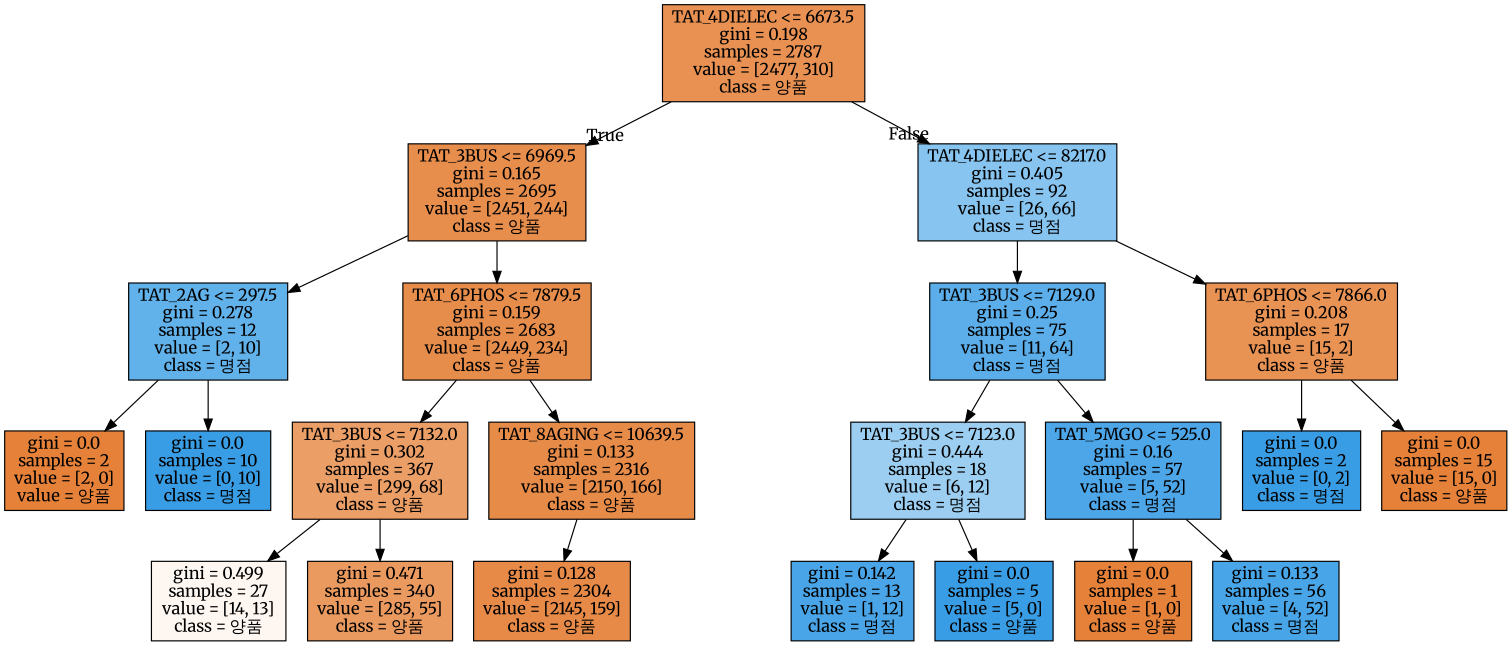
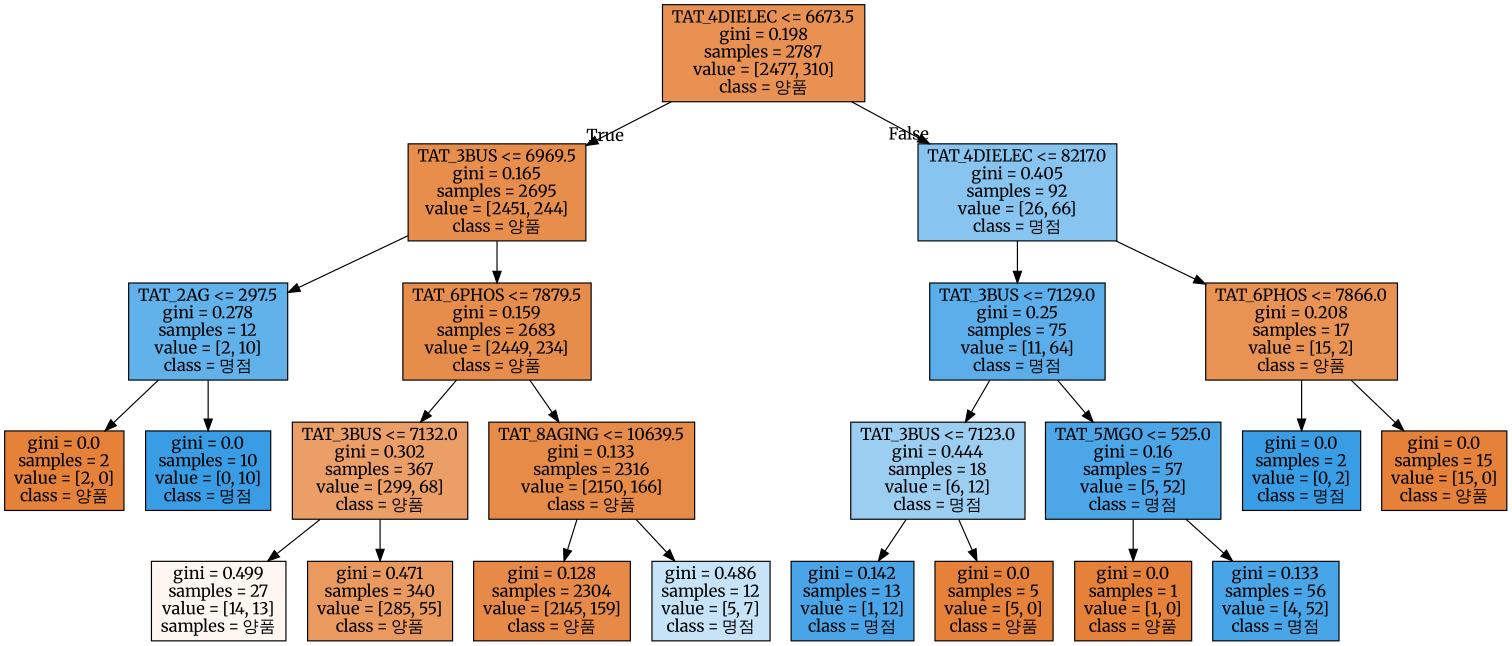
node "gini = 0.0 samples = 2 value = [2, 0] value = 양품": label "gini = 0.0 samples = 2 value = [2, 0] value = 양품" -> "gini = 0.0 samples = 2 value = [2, 0] class = 양품"
node "gini = 0.499 samples = 27 value = [14, 13] class = 양품": label "gini = 0.499 samples = 27 value = [14, 13] class = 양품" -> "gini = 0.499 samples = 27 value = [14, 13] samples = 양품"
node "gini = 0.486 samples = 12 value = [5, 7] class = 명점": added
node "gini = 0.0 samples = 5 value = [5, 0] class = 양품": fillcolor #399de5 -> #e58139
